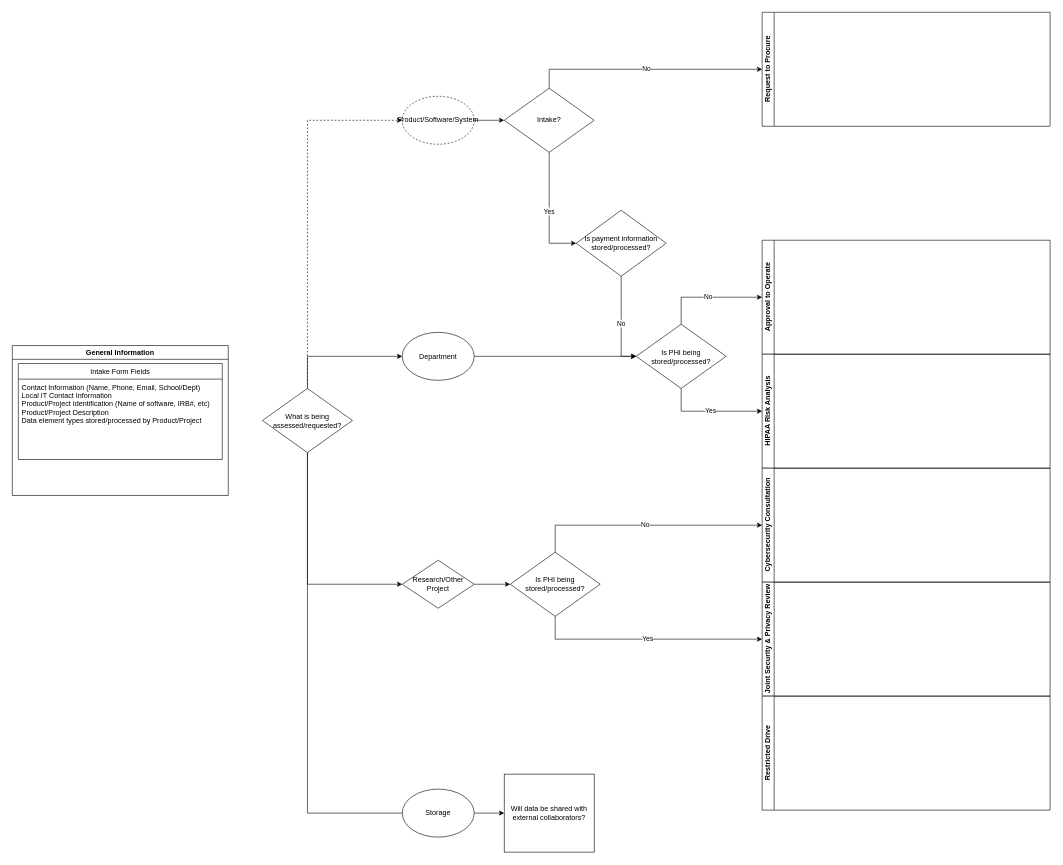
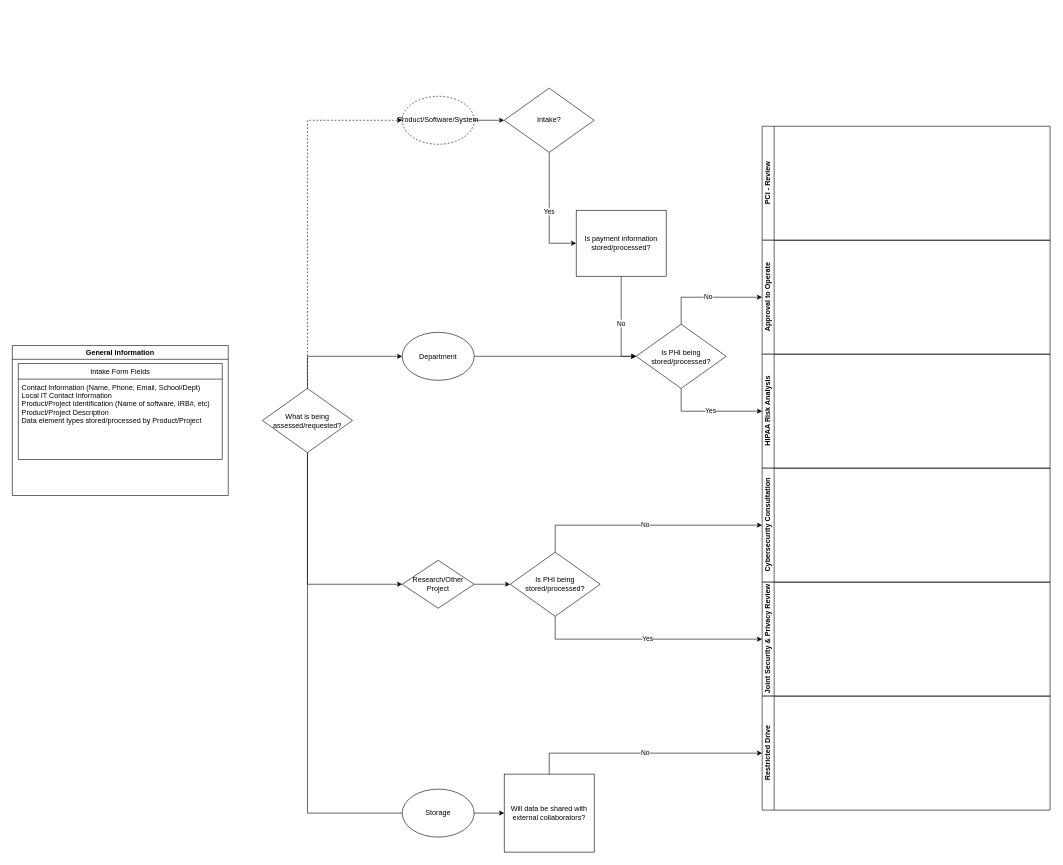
edge "Intake?" -> "Request to Procure": removed, label "No"
node "Request to Procure": removed
node "PCI - Review": added
node "Is payment information stored/processed?": shape diamond -> rectangle
edge "Will data be shared with external collaborators?" -> "Restricted Drive": added, label "No"
